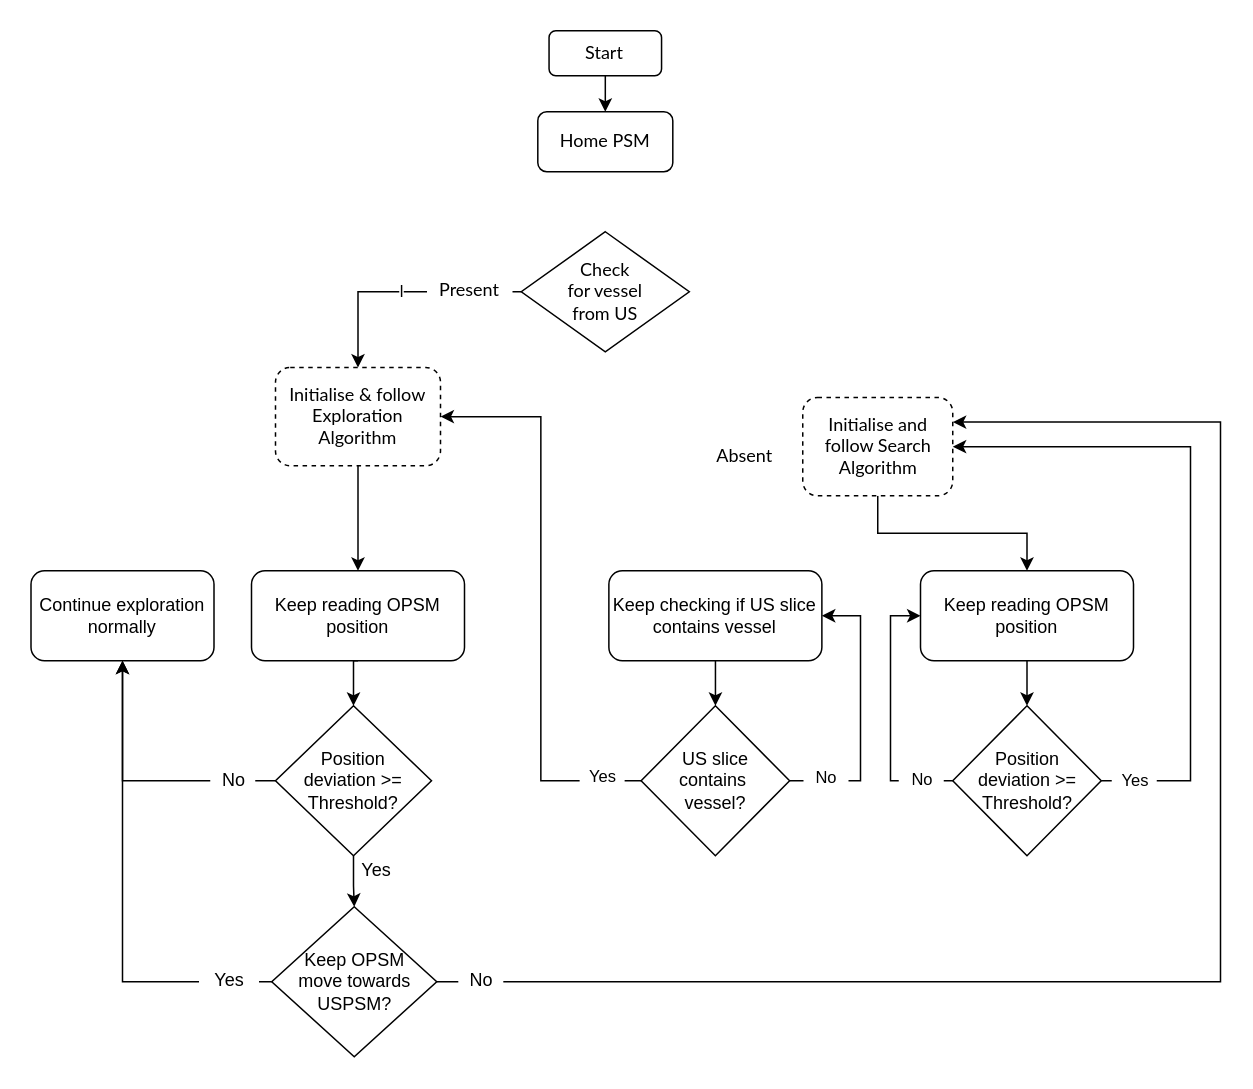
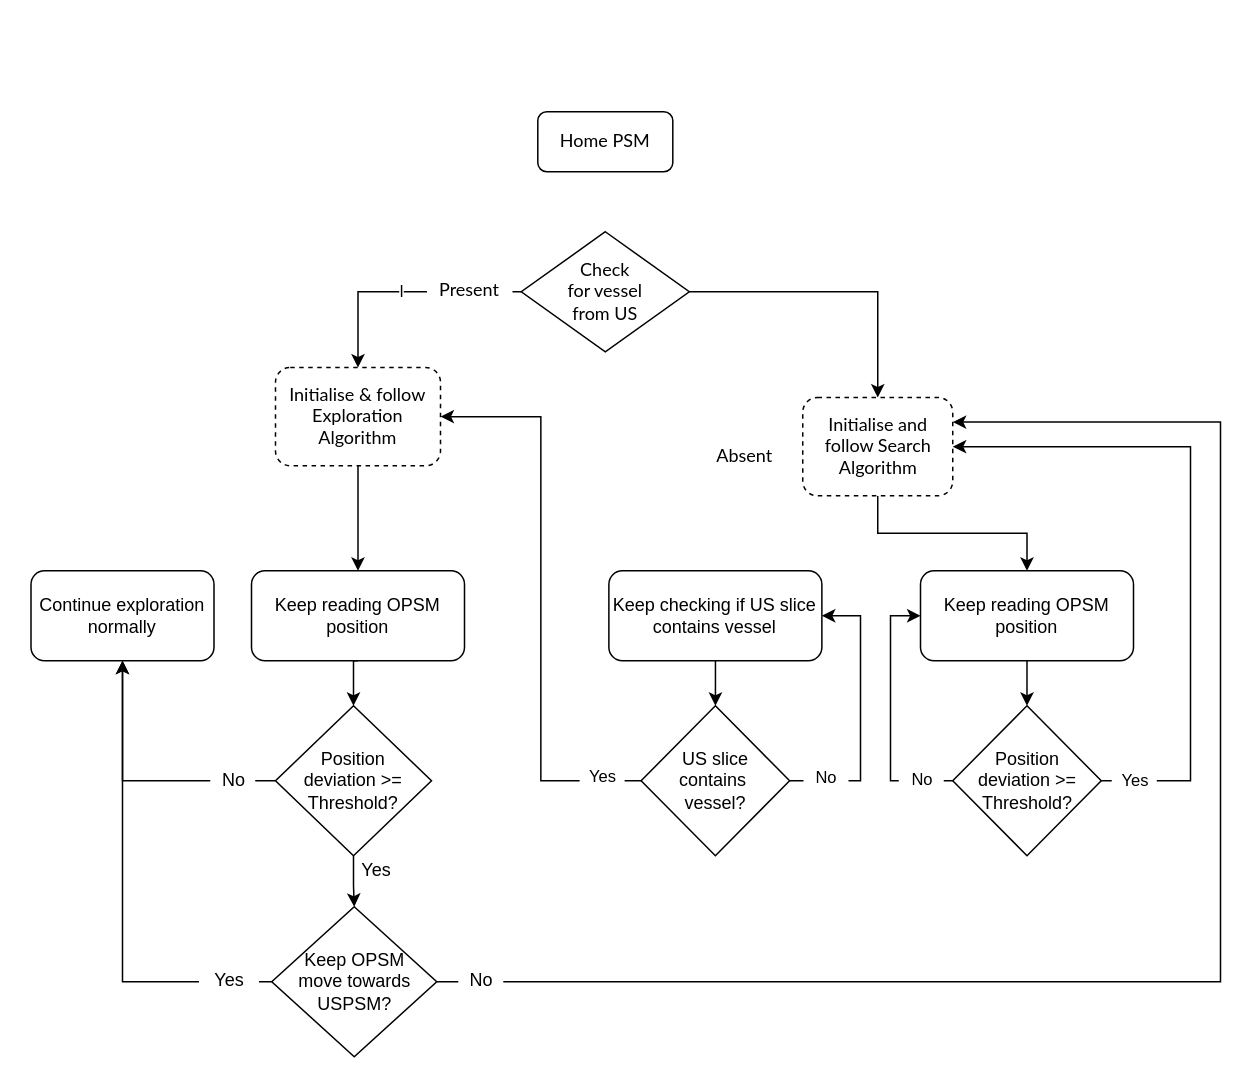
node "Start": removed
edge "Start" -> "Home PSM": removed
edge "Check for vessel from US" -> "Initialise and follow Search Algorithm": added
